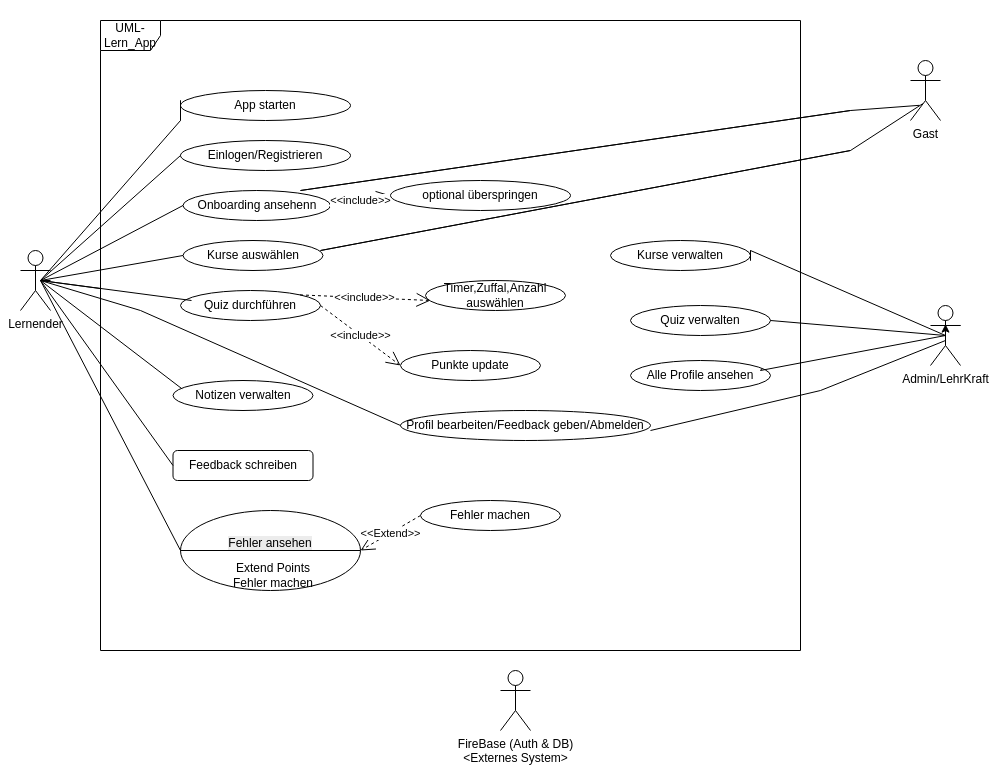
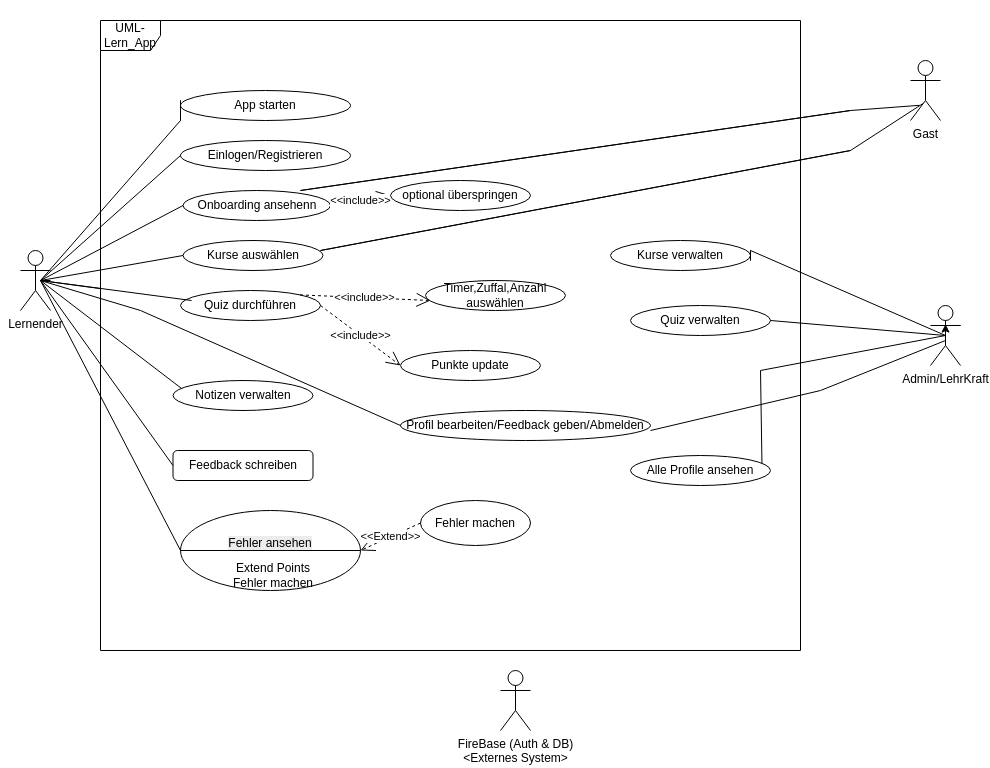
node "optional überspringen": size 180x30 -> 140x30
node "Alle Profile ansehen": moved (701, 376) -> (701, 471)
node "Fehler machen": size 140x30 -> 110x45
